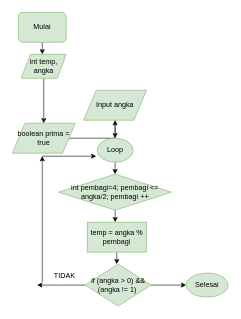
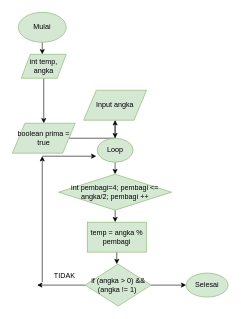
node "Mulai": shape rounded rectangle -> ellipse
